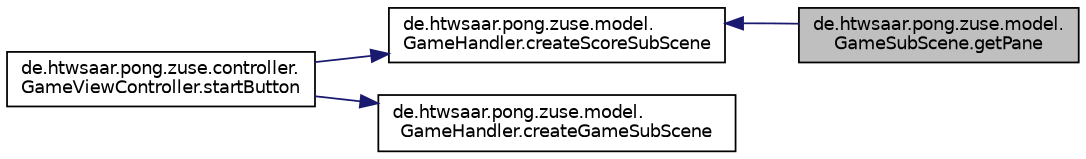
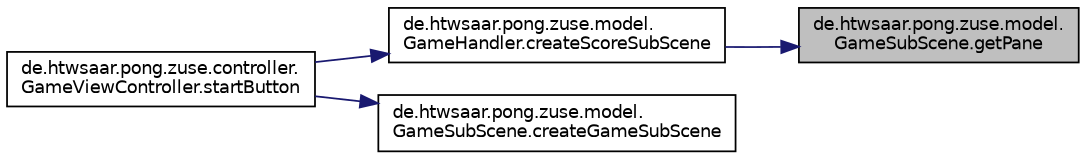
edge "de.htwsaar.pong.zuse.model. GameSubScene.getPane" -> "de.htwsaar.pong.zuse.model. GameHandler.createScoreSubScene": reversed
node "de.htwsaar.pong.zuse.model. GameHandler.createGameSubScene": label "de.htwsaar.pong.zuse.model. GameHandler.createGameSubScene" -> "de.htwsaar.pong.zuse.model. GameSubScene.createGameSubScene"
